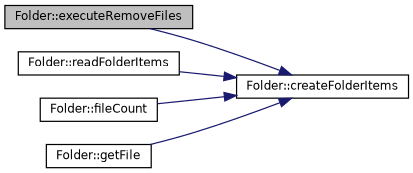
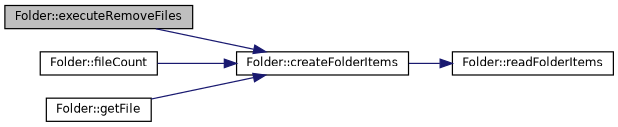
edge "Folder::readFolderItems" -> "Folder::createFolderItems": reversed
